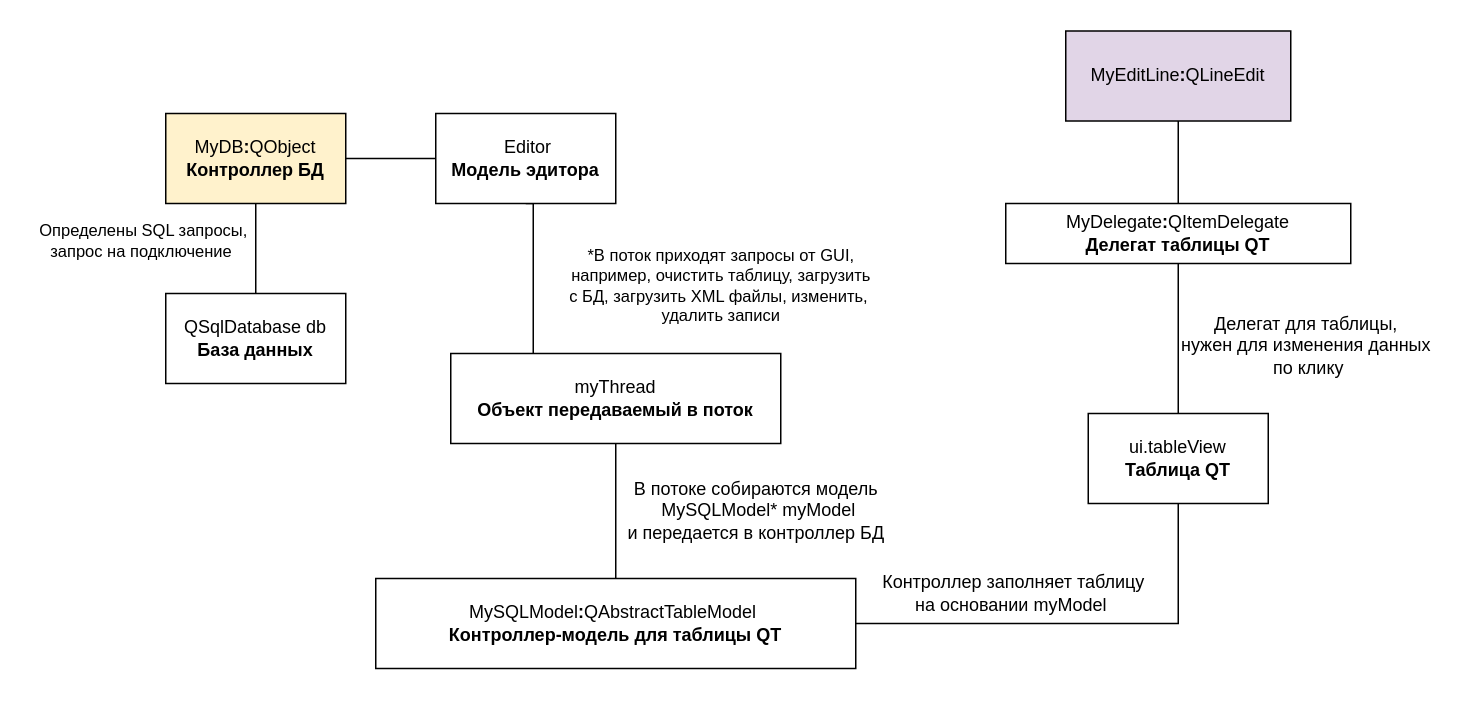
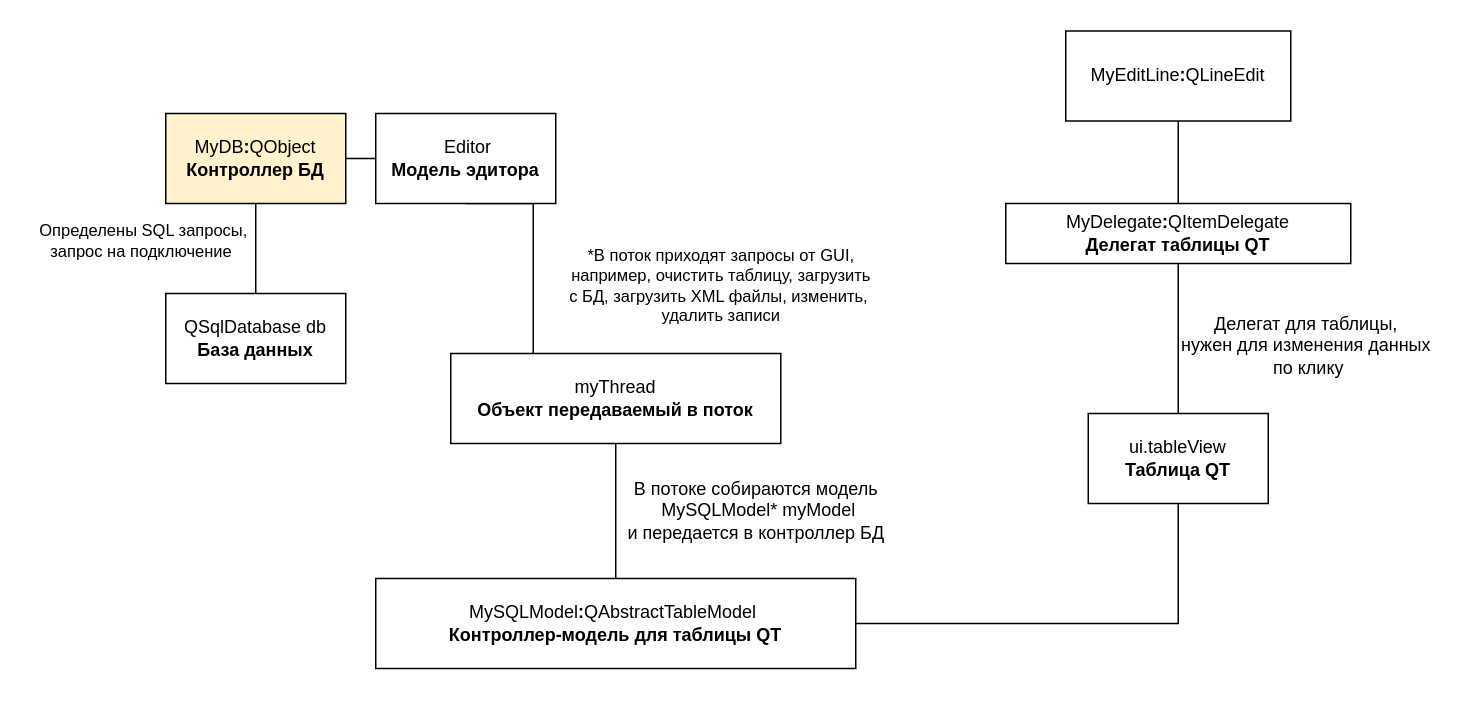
node "MyEditLine:QLineEdit": fillcolor #e1d5e7 -> #ffffff
node "Editor Модель эдитора": moved (526, 158) -> (466, 158)
node "Контроллер заполняет таблицу на основании myModel": removed
